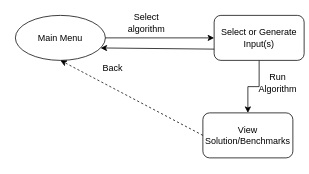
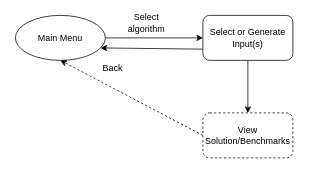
node "Select or Generate Input(s)": moved (259, 38) -> (248, 38)
node "Run Algorithm": removed
node "View Solution/Benchmarks": style solid -> dashed
